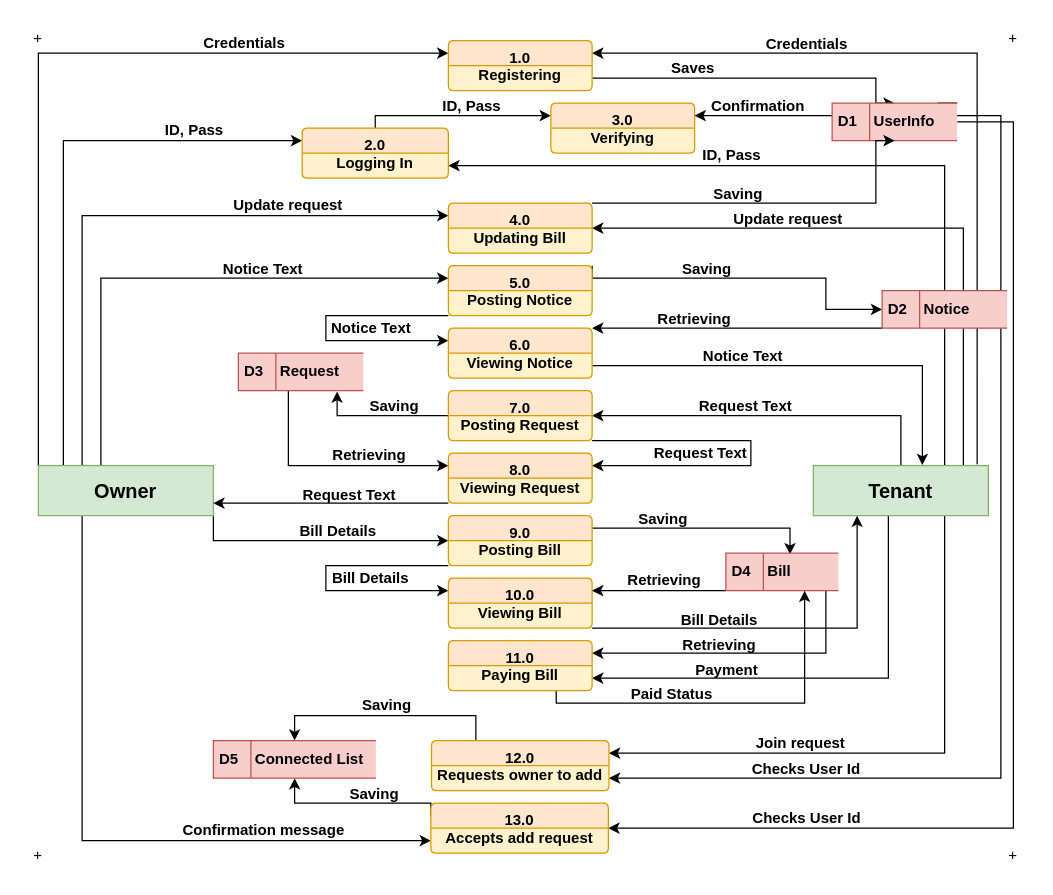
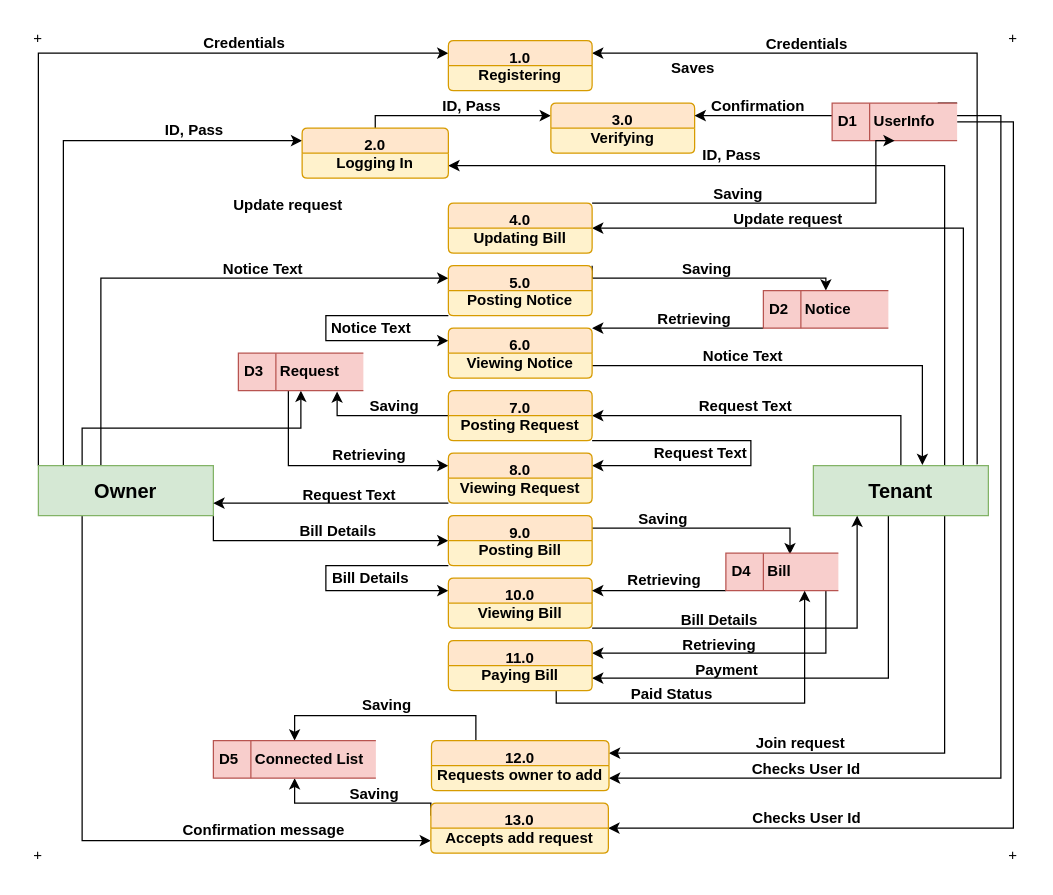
edge "1.0 Registering" -> "D1 UserInfo": removed
edge "Owner" -> "4.0 Updating Bill": now "Owner" -> "D3 Request"
node "D2 Notice": moved (944, 309) -> (826, 309)
